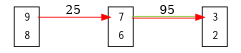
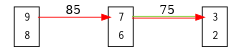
edge "9" -> "7": label "25" -> "85"
edge "7" -> "3": label "95" -> "75"
